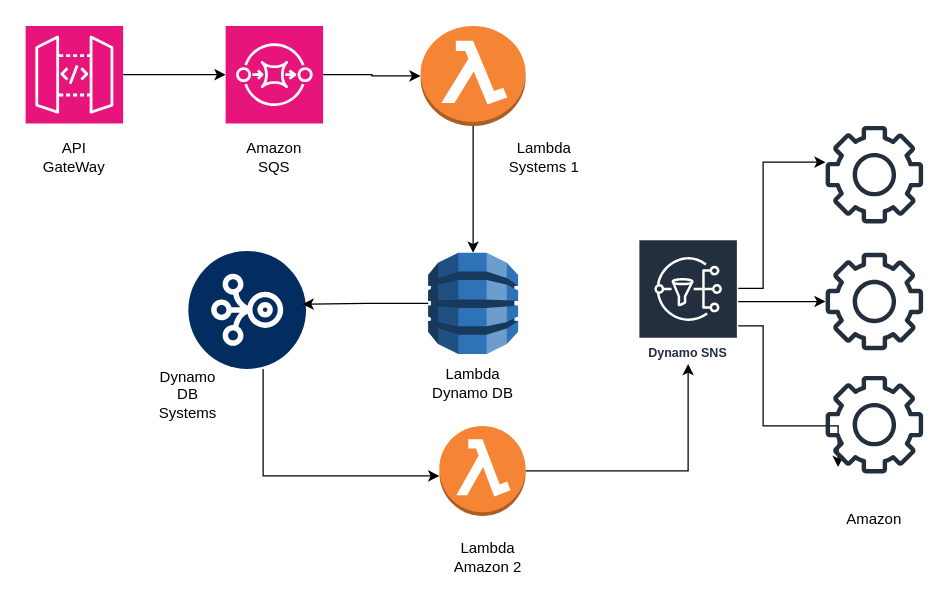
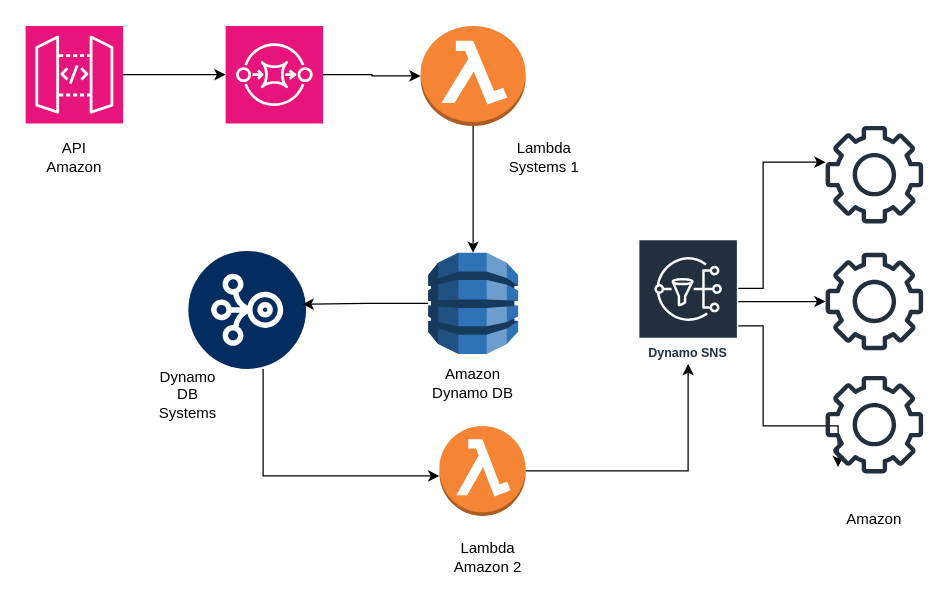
node "API GateWay": label "API GateWay" -> "API Amazon"
node "Amazon SQS": removed
node "Lambda Dynamo DB": label "Lambda Dynamo DB" -> "Amazon Dynamo DB"
